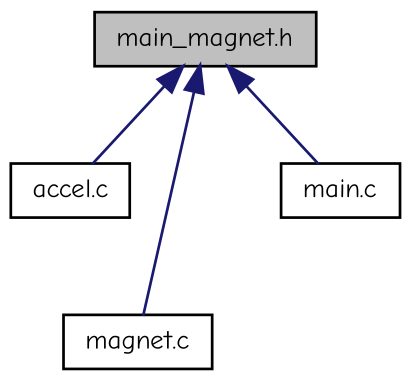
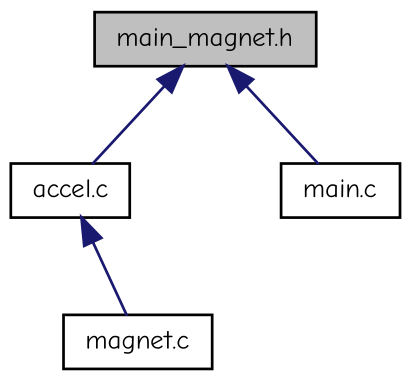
edge "magnet.c" -> "main_magnet.h": now "magnet.c" -> "accel.c"
